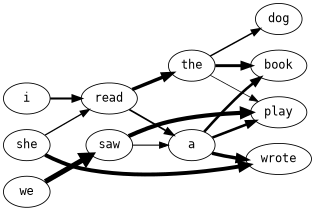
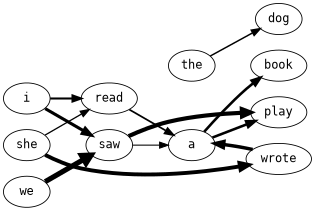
edge "the" -> "book": removed
edge "read" -> "the": removed
edge "the" -> "play": removed
edge "i" -> "saw": added
edge "a" -> "wrote": reversed
